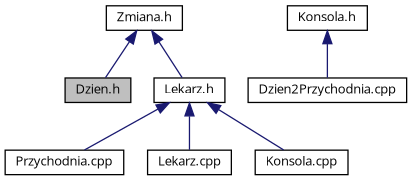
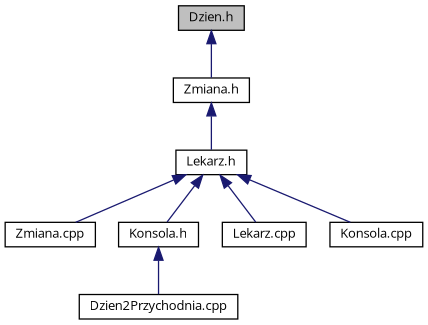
edge "Dzien.h" -> "Zmiana.h": reversed
node "Przychodnia.cpp": label "Przychodnia.cpp" -> "Zmiana.cpp"
edge "Konsola.h" -> "Lekarz.h": added
